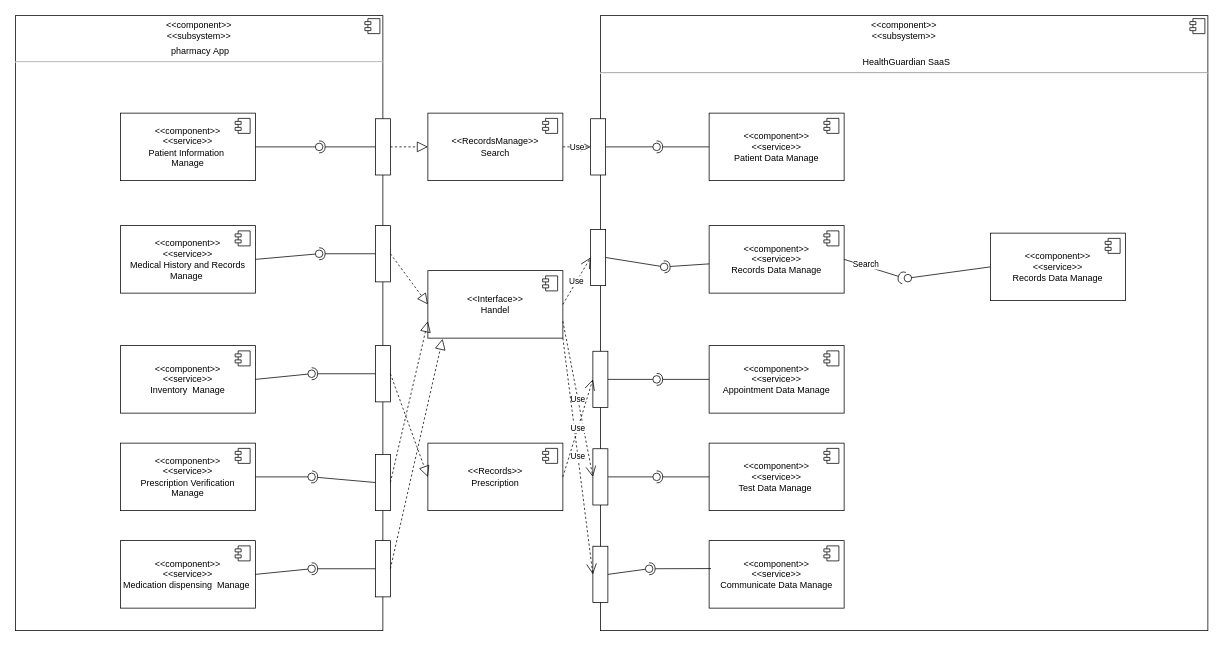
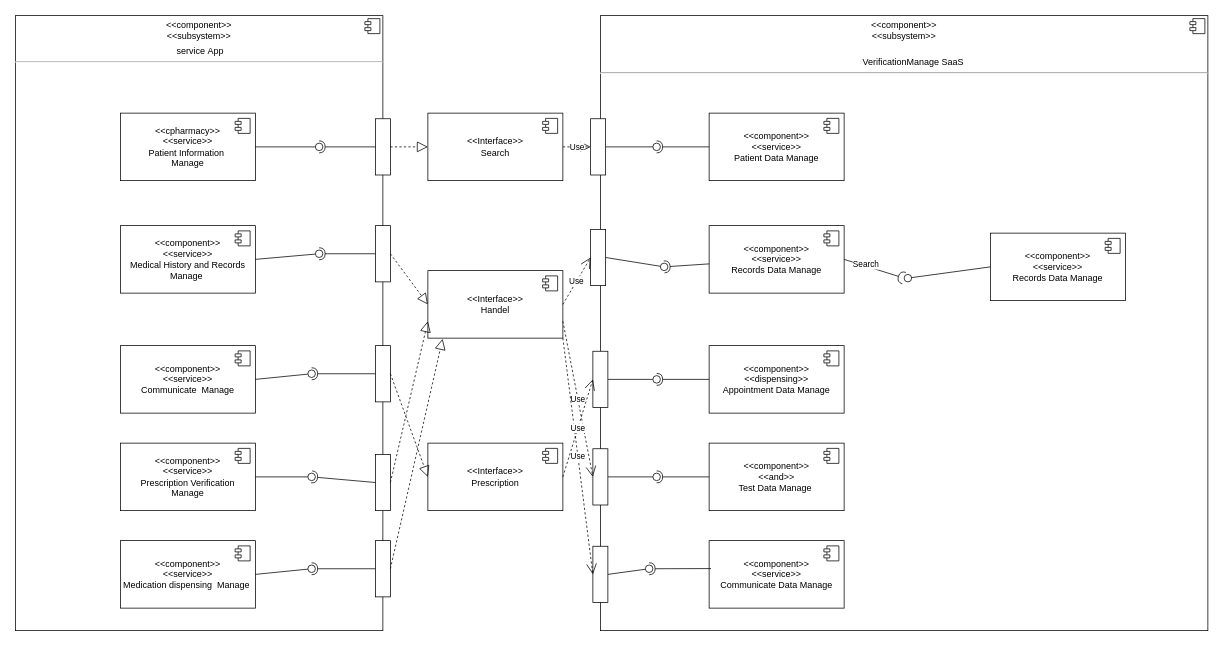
node "<<component>><<subsystem>> pharmacy App": label "<<component>><<subsystem>> pharmacy App" -> "<<component>><<subsystem>> service App"
node "<<component>><<subsystem>> HealthGuardian SaaS": label "<<component>><<subsystem>> HealthGuardian SaaS" -> "<<component>><<subsystem>> VerificationManage SaaS"
node "<<component>><<service>>Patient Information Manage": label "<<component>><<service>>Patient Information Manage" -> "<<cpharmacy>><<service>>Patient Information Manage"
node "<<RecordsManage>>Search": label "<<RecordsManage>>Search" -> "<<Interface>>Search"
node "<<component>><<service>>Inventory Manage": label "<<component>><<service>>Inventory Manage" -> "<<component>><<service>>Communicate Manage"
node "<<component>><<service>>Appointment Data Manage": label "<<component>><<service>>Appointment Data Manage" -> "<<component>><<dispensing>>Appointment Data Manage"
node "<<Records>>Prescription": label "<<Records>>Prescription" -> "<<Interface>>Prescription"
node "<<component>><<service>>Test Data Manage": label "<<component>><<service>>Test Data Manage" -> "<<component>><<and>>Test Data Manage"
